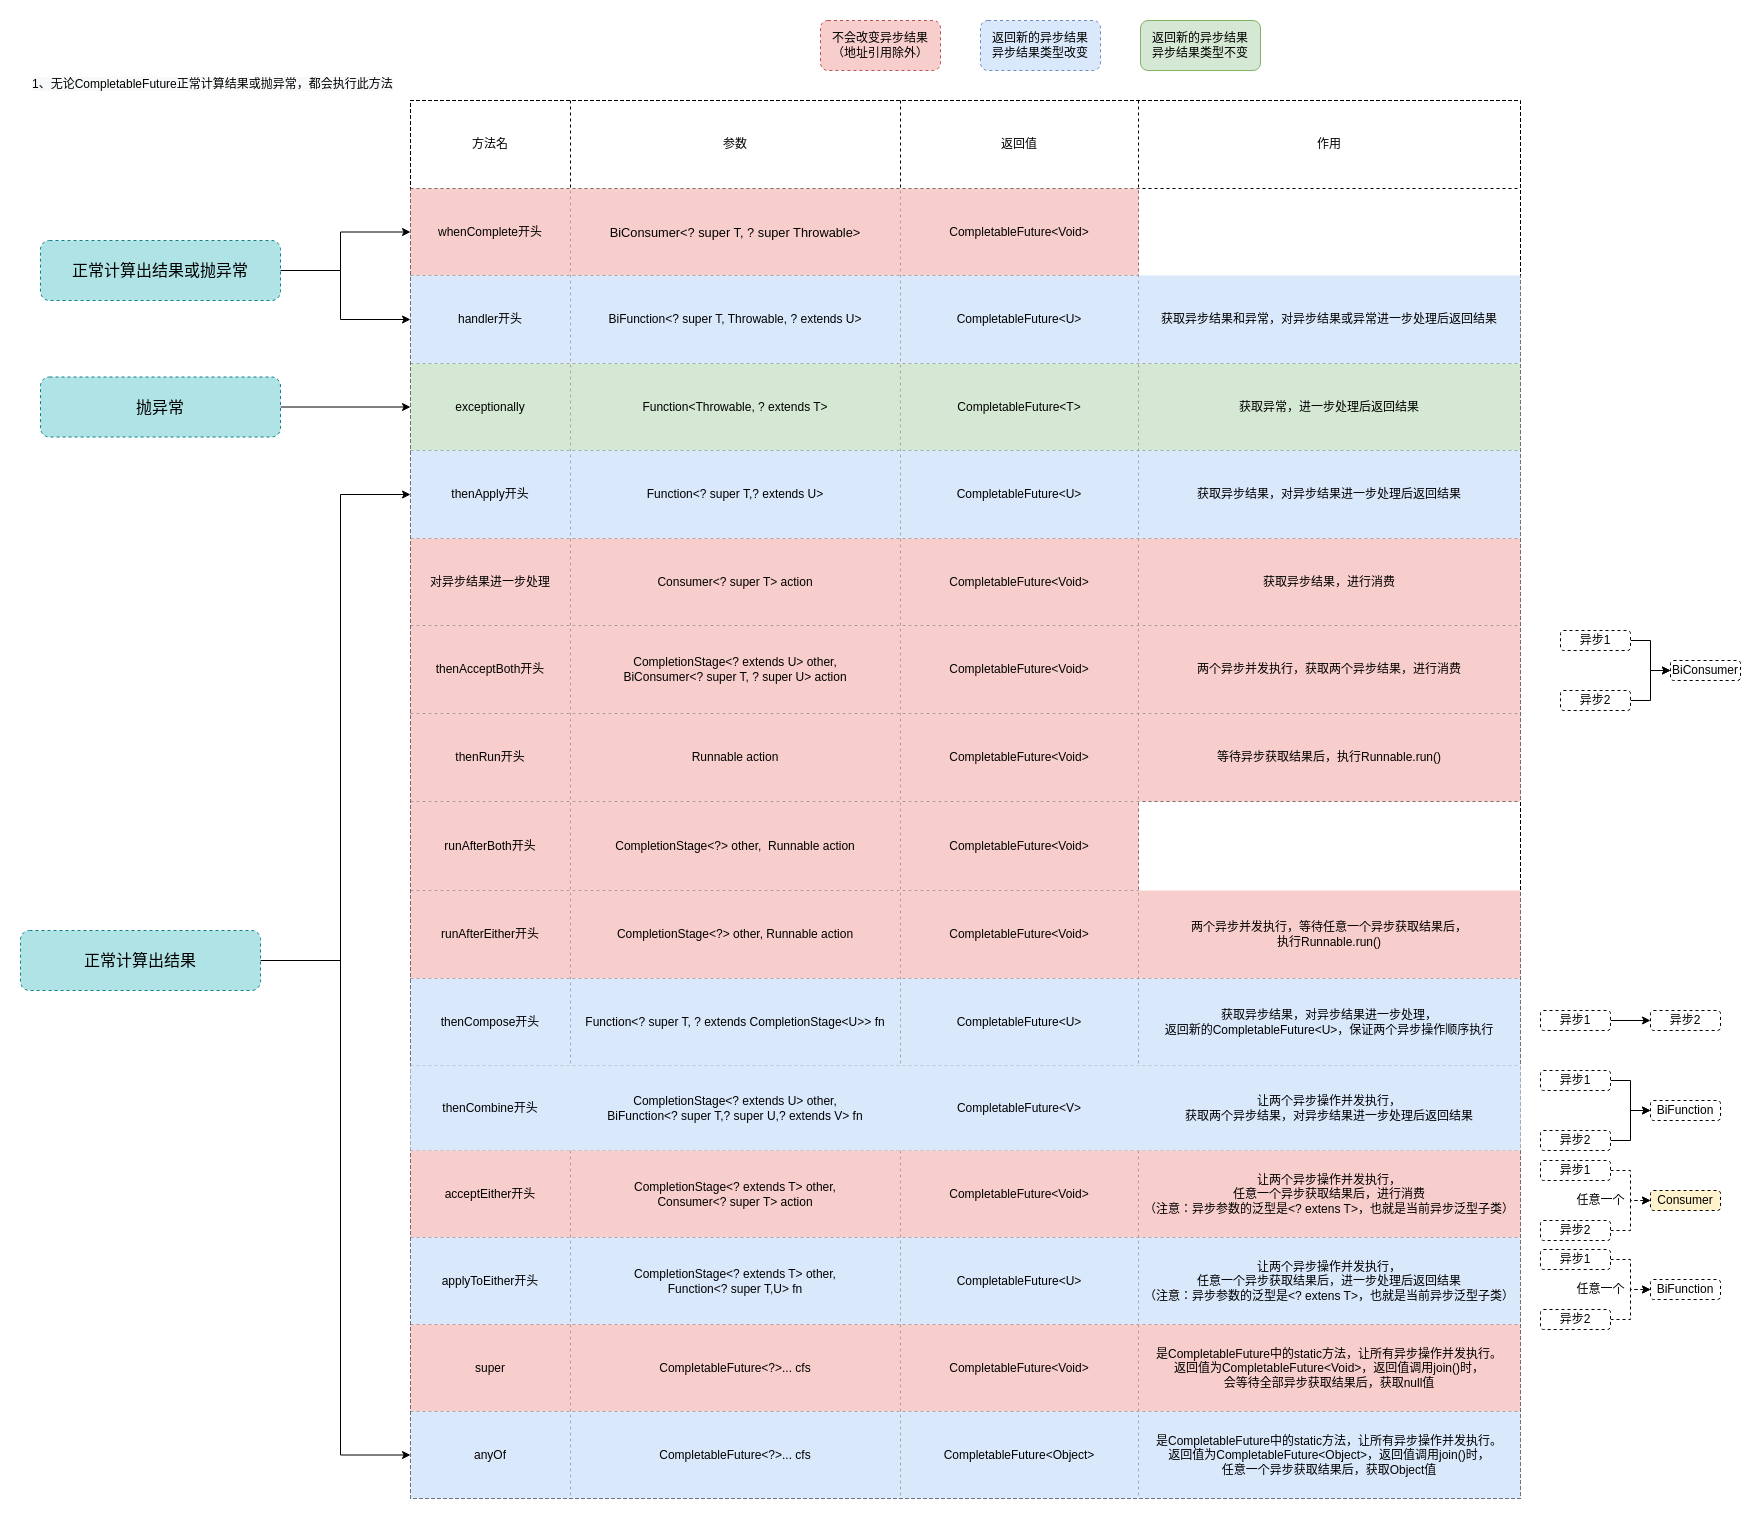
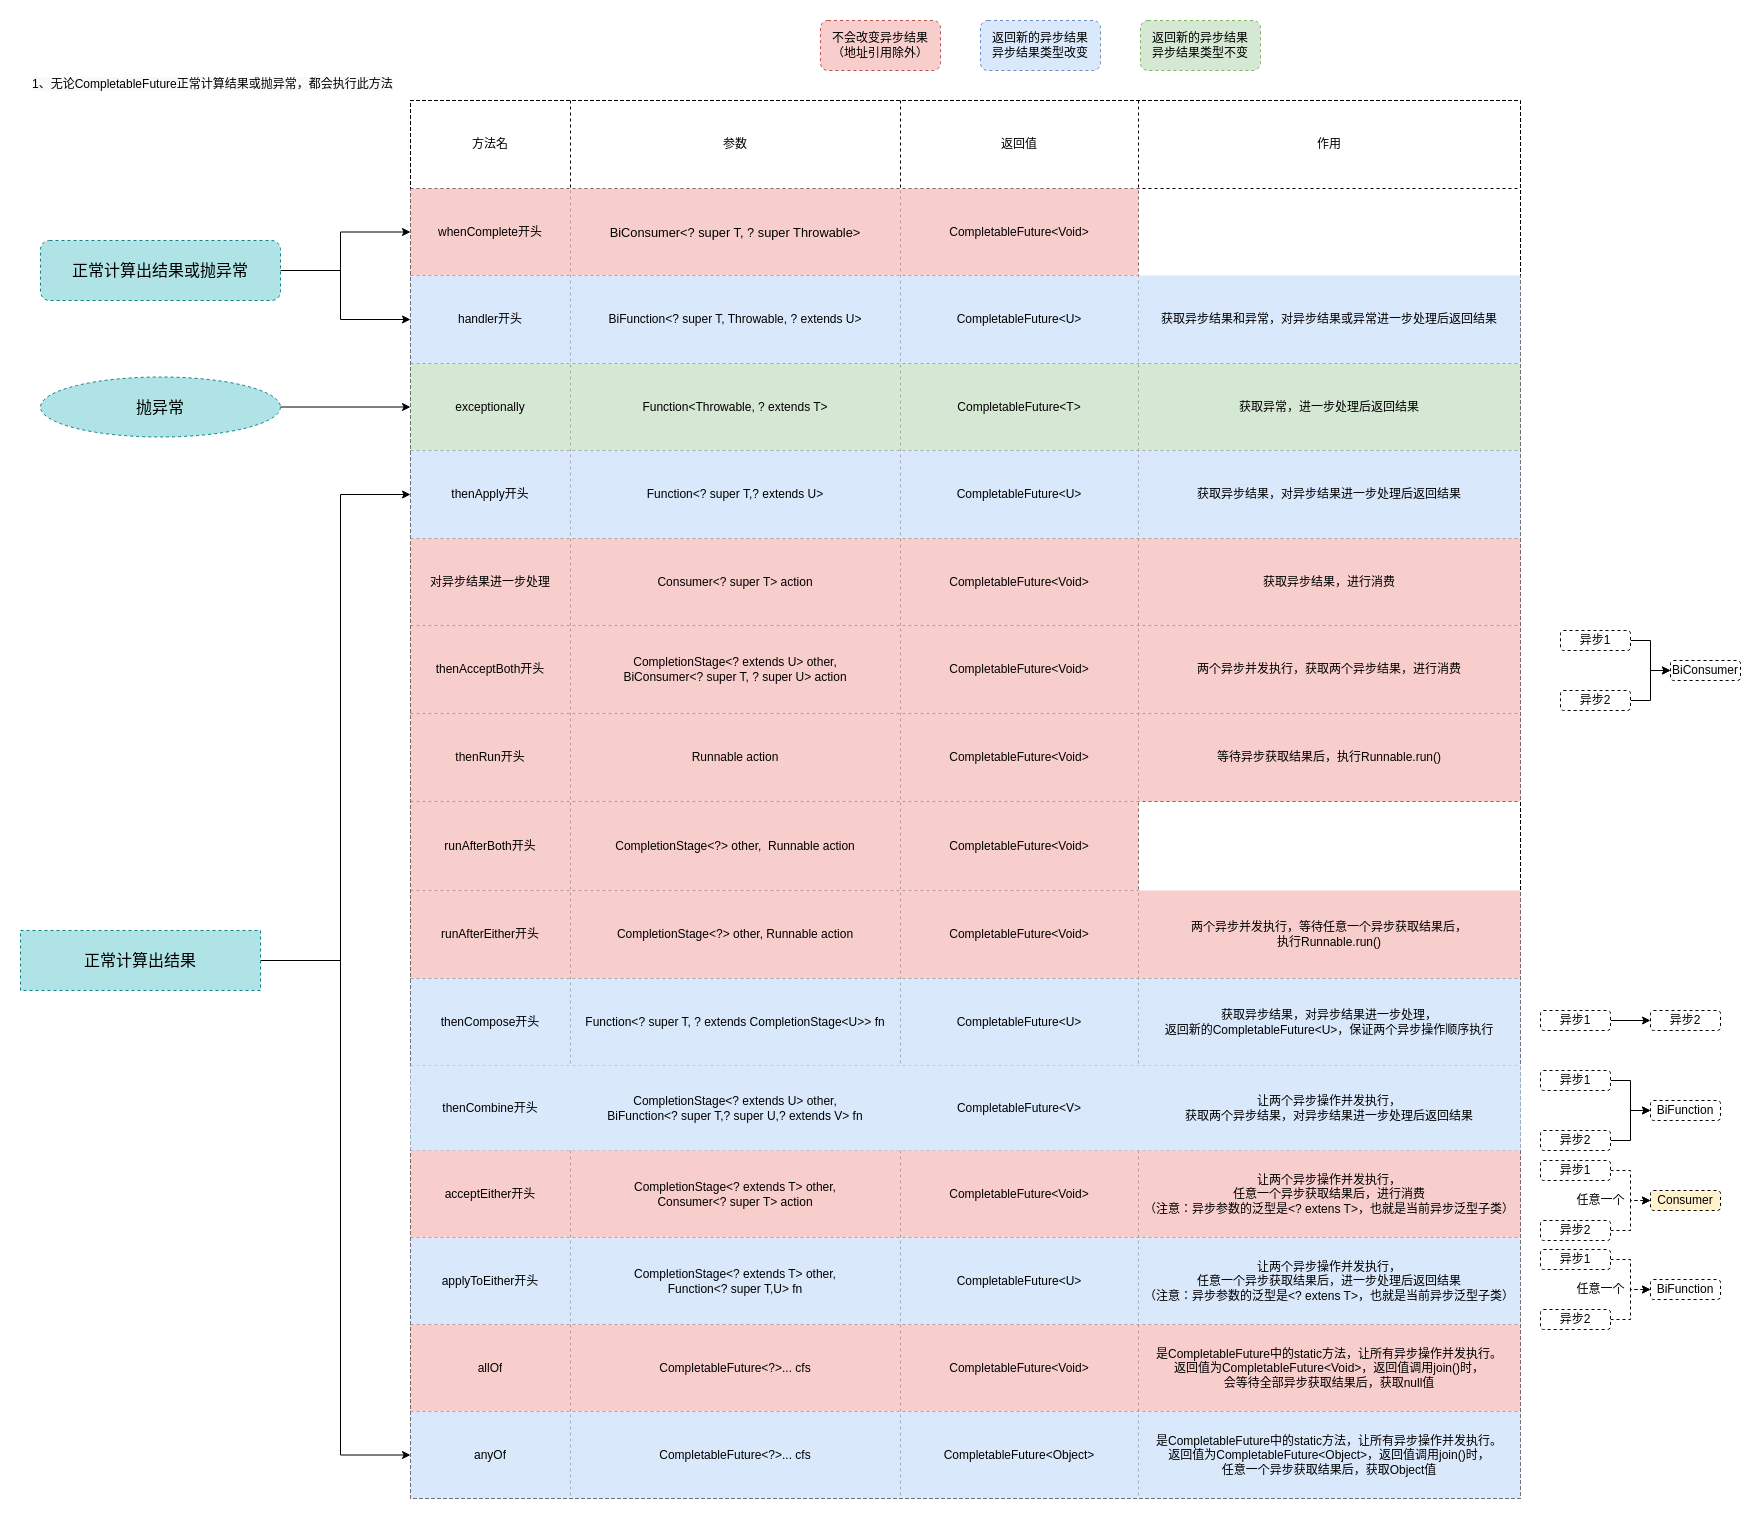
node "返回新的异步结果 异步结果类型不变": style solid -> dashed
node "抛异常": shape rounded rectangle -> ellipse
node "正常计算出结果": shape rounded rectangle -> rectangle
node "super": label "super" -> "allOf"
